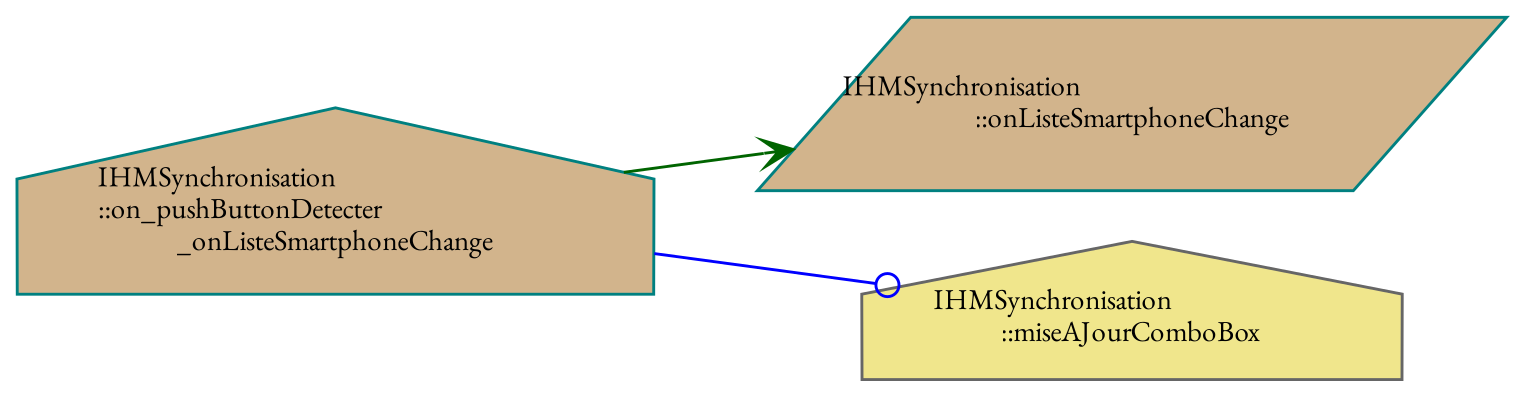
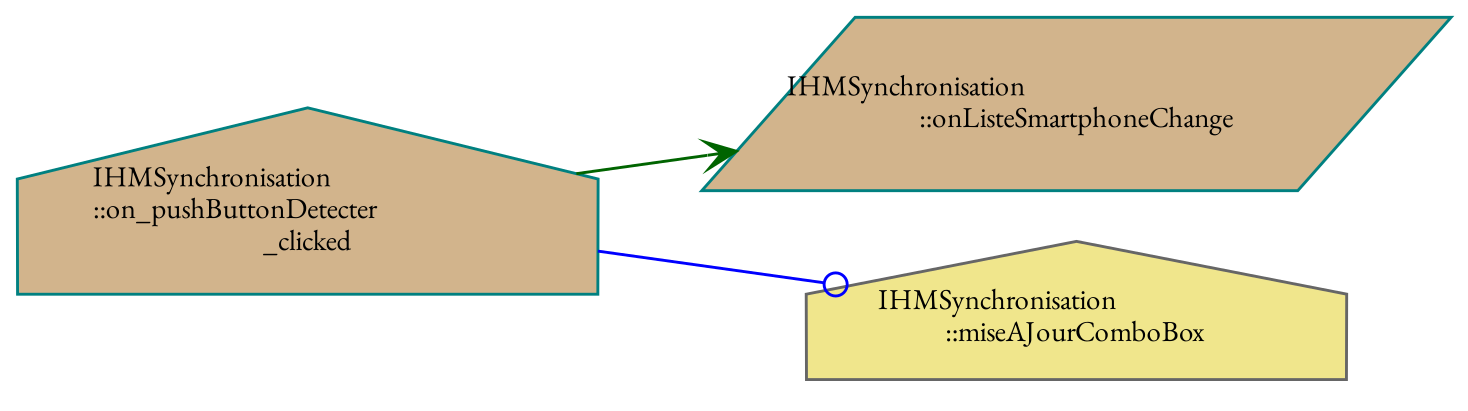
node "IHMSynchronisation ::on_pushButtonDetecter _onListeSmartphoneChange": label "IHMSynchronisation ::on_pushButtonDetecter _onListeSmartphoneChange" -> "IHMSynchronisation ::on_pushButtonDetecter _clicked"
